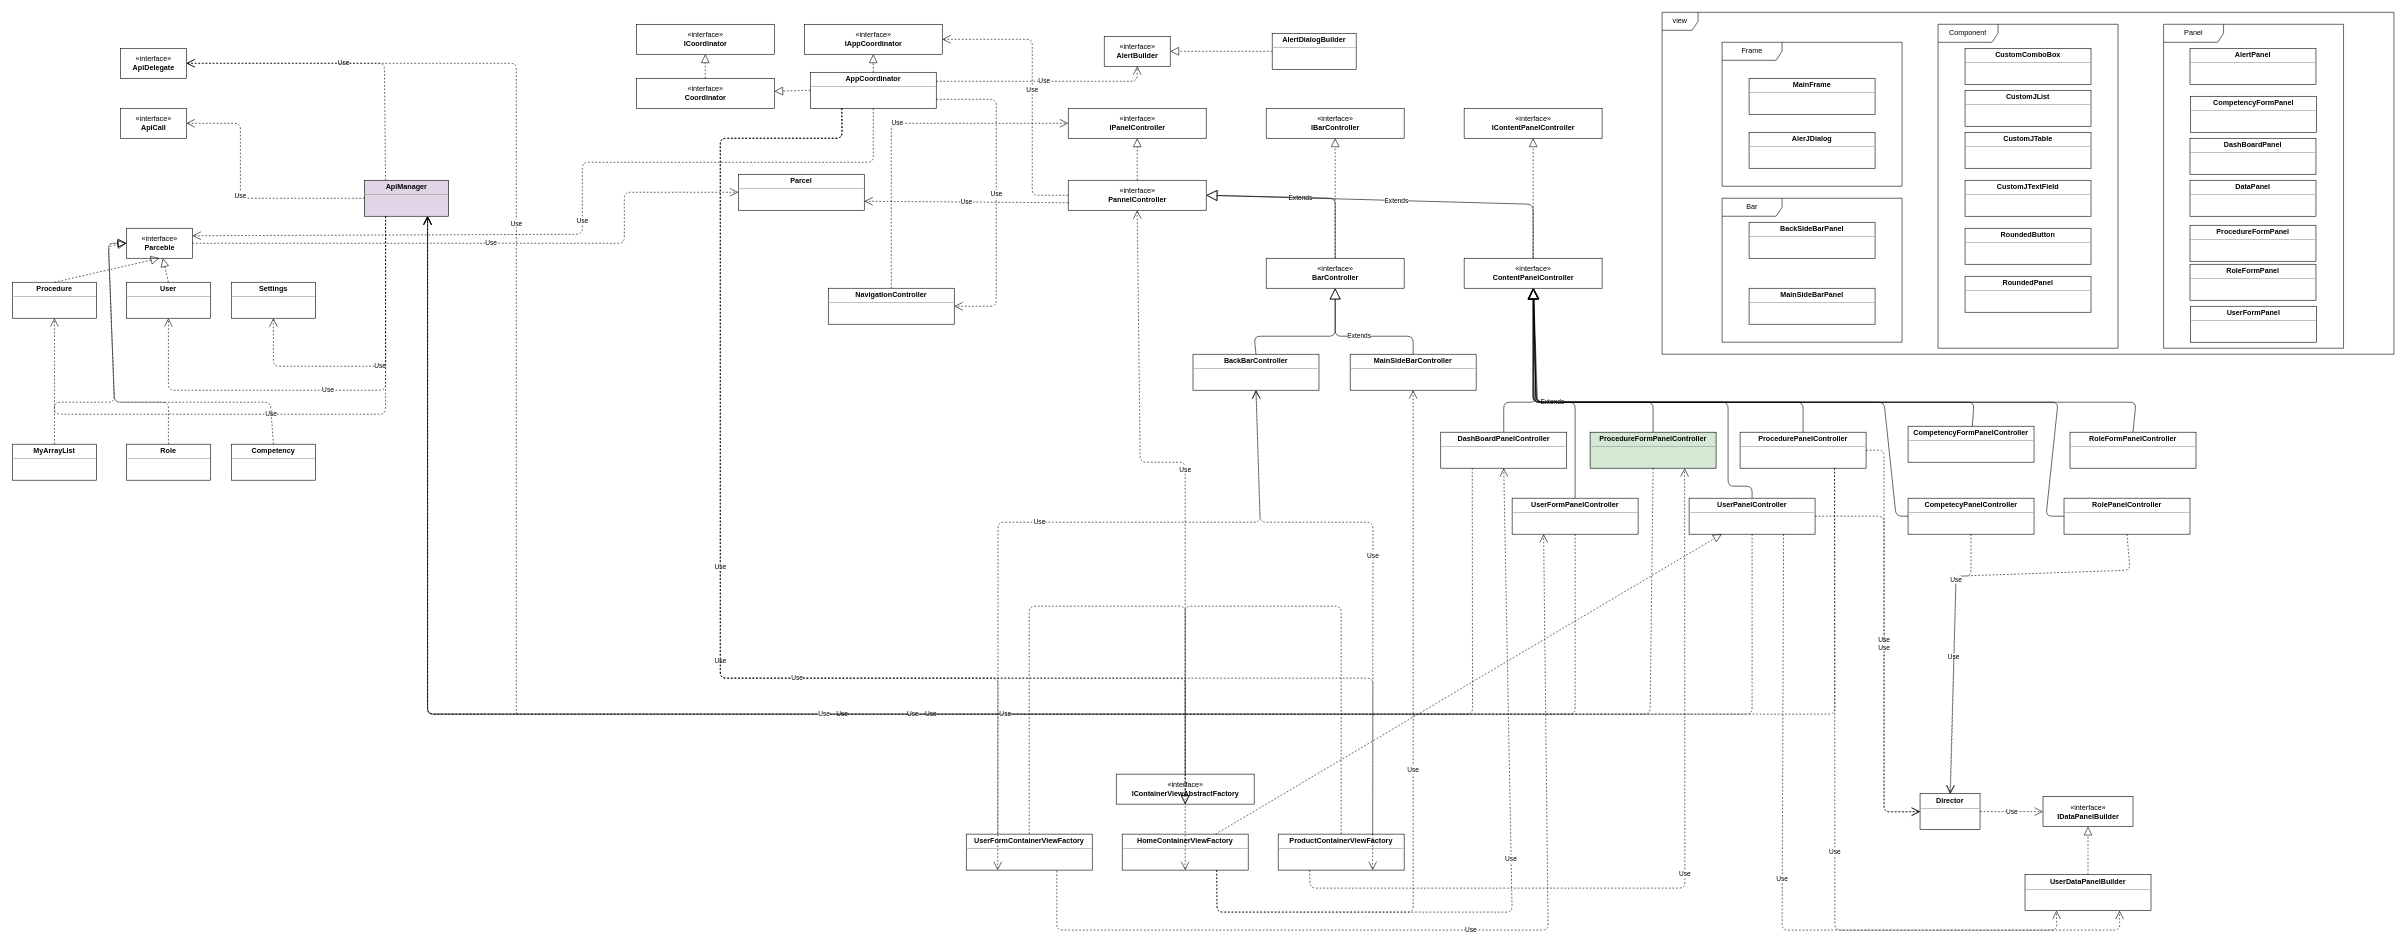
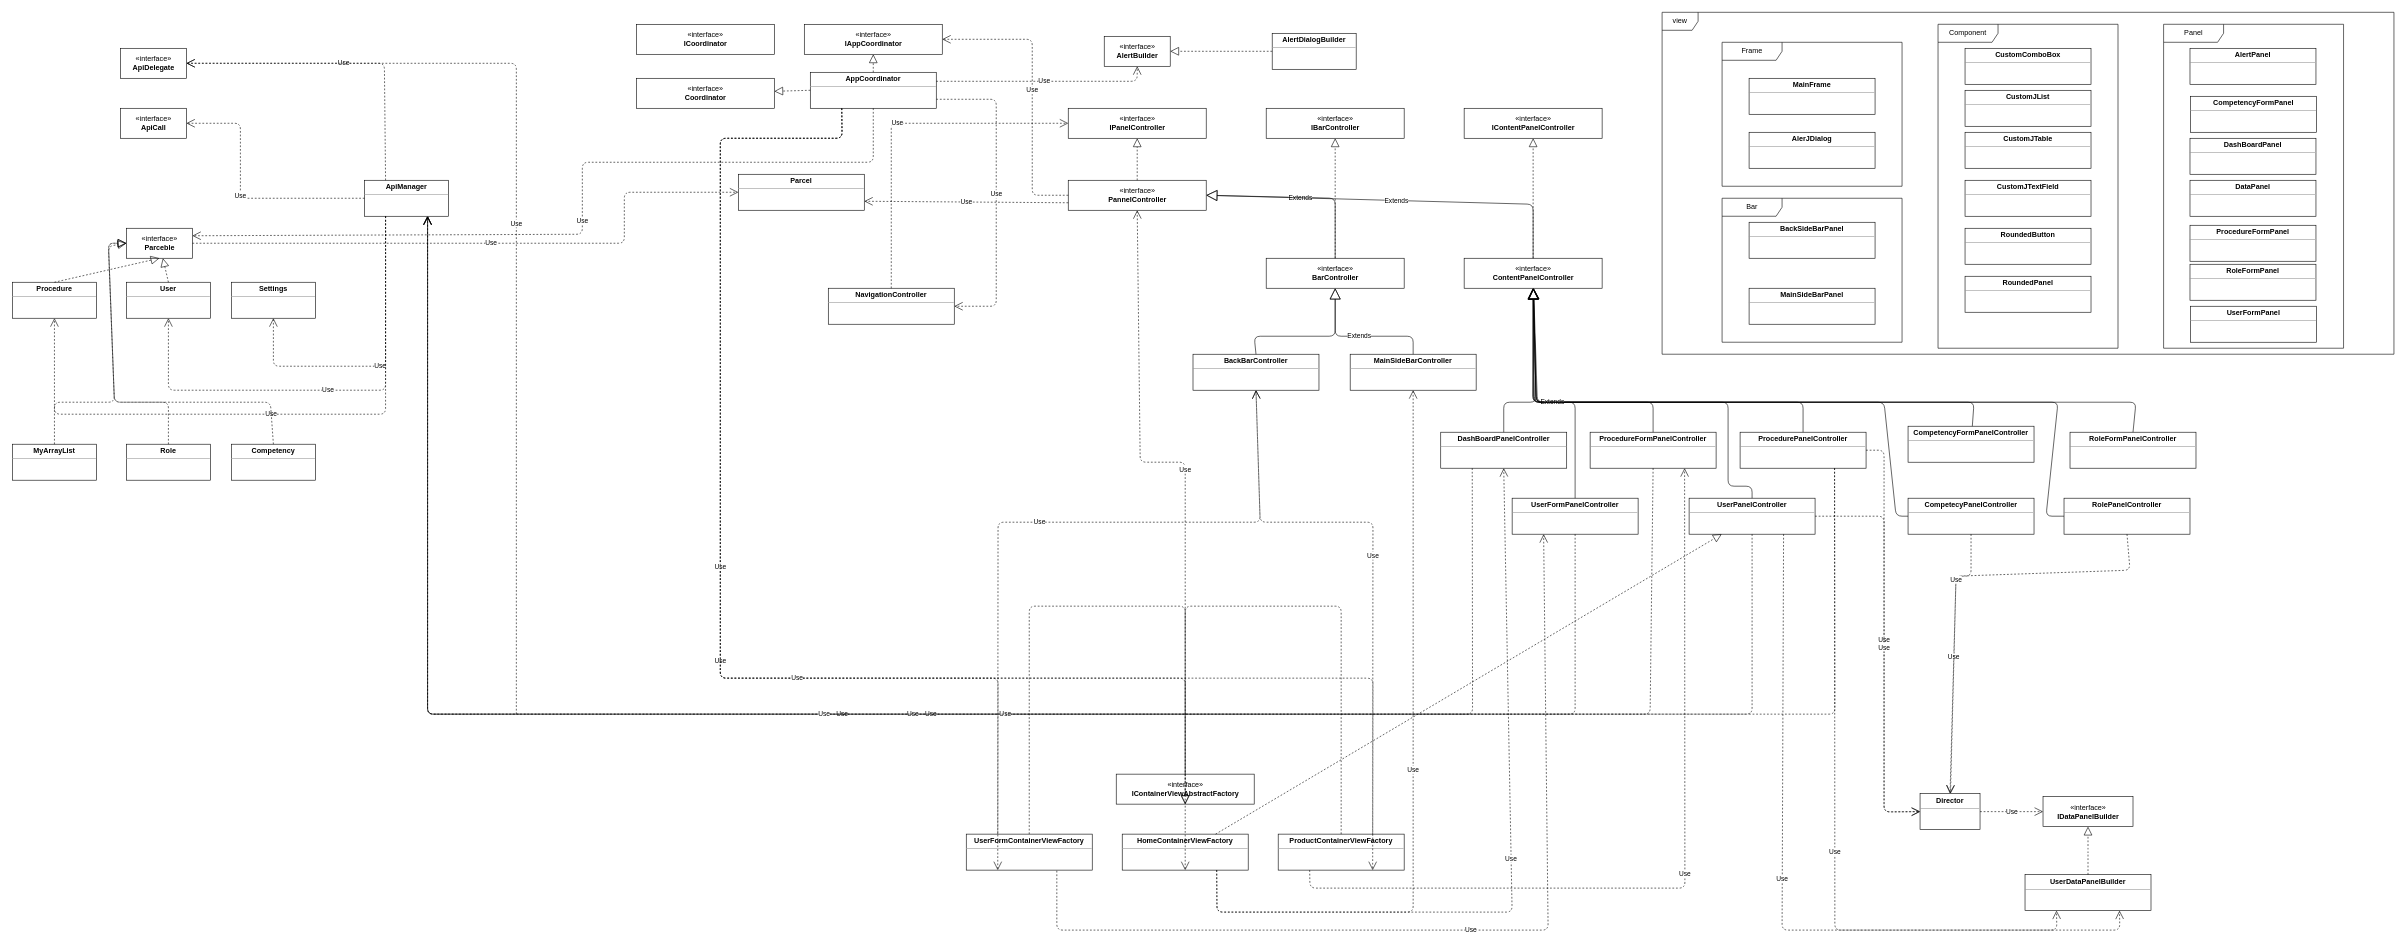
edge "«interface» Coordinator" -> "«interface» ICoordinator": removed
node "ApiManager": fillcolor #e1d5e7 -> #ffffff
node "ProcedureFormPanelController": fillcolor #d5e8d4 -> #ffffff
